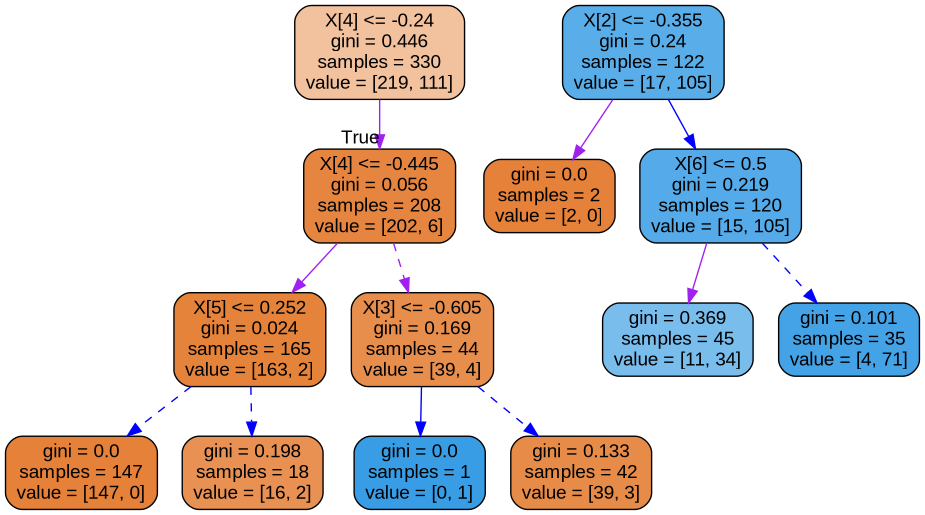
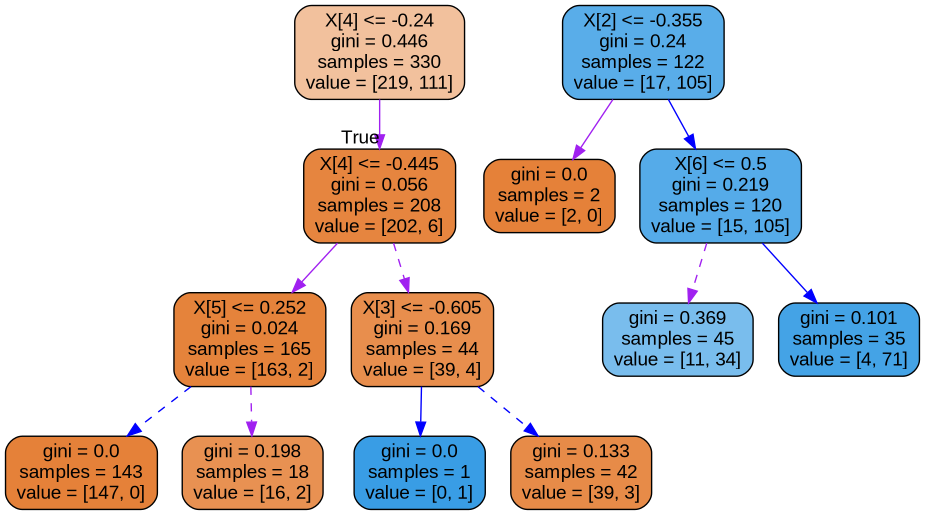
edge "X[6] <= 0.5 gini = 0.219 samples = 120 value = [15, 105]" -> "gini = 0.369 samples = 45 value = [11, 34]": style solid -> dashed
edge "X[6] <= 0.5 gini = 0.219 samples = 120 value = [15, 105]" -> "gini = 0.101 samples = 35 value = [4, 71]": style dashed -> solid
edge "X[5] <= 0.252 gini = 0.024 samples = 165 value = [163, 2]" -> "gini = 0.198 samples = 18 value = [16, 2]": color blue -> purple
node "gini = 0.0 samples = 147 value = [147, 0]": label "gini = 0.0 samples = 147 value = [147, 0]" -> "gini = 0.0 samples = 143 value = [147, 0]"
